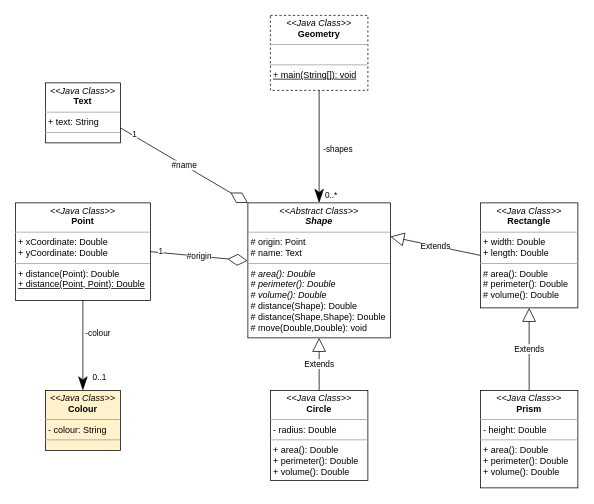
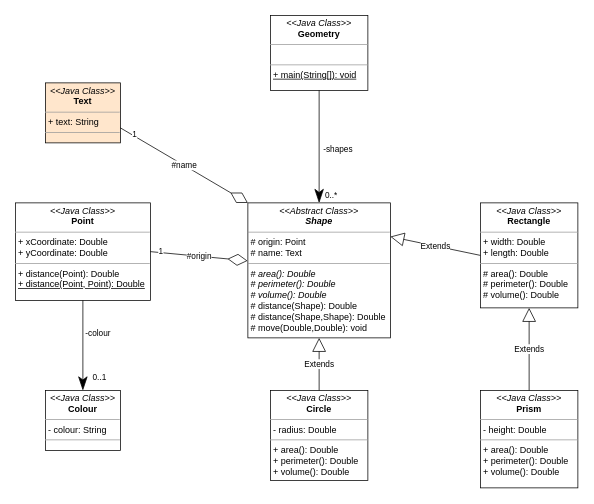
node "<<Java Class>> Geometry + main(String[]): void": style dashed -> solid
node "<<Java Class>> Text + text: String": fillcolor #ffffff -> #ffe6cc
node "<<Java Class>> Colour - colour: String": fillcolor #fff2cc -> #ffffff
